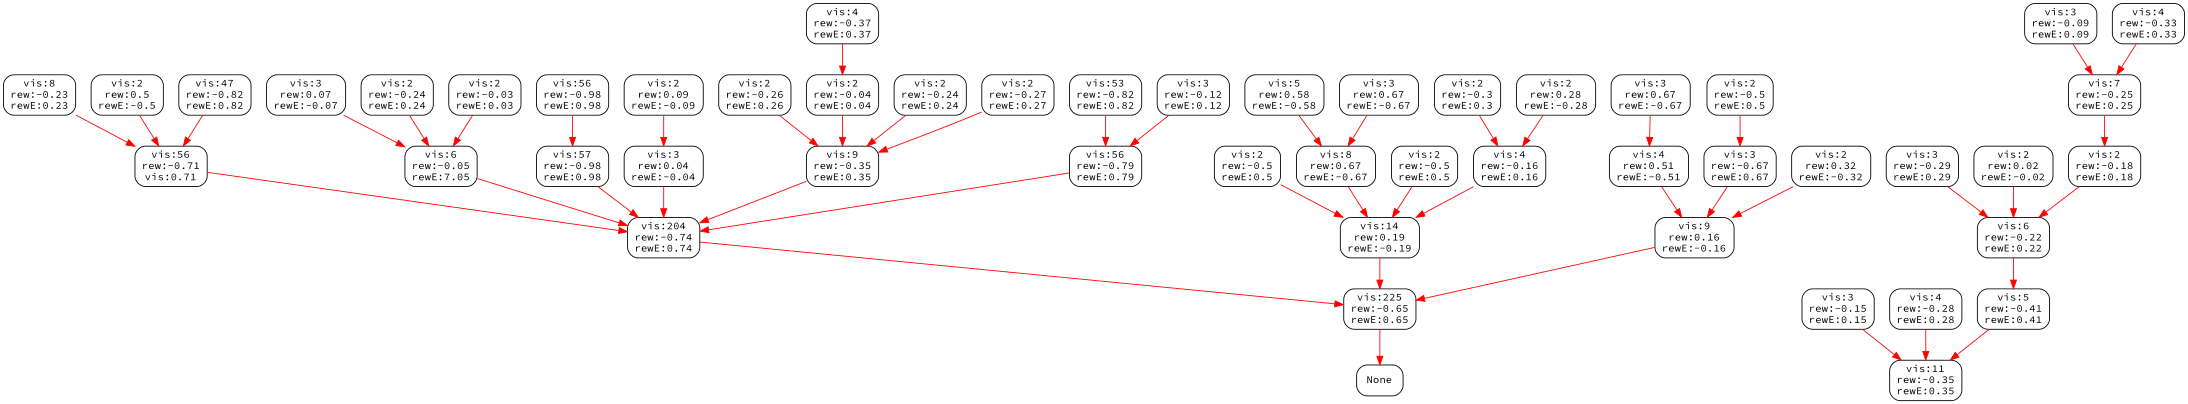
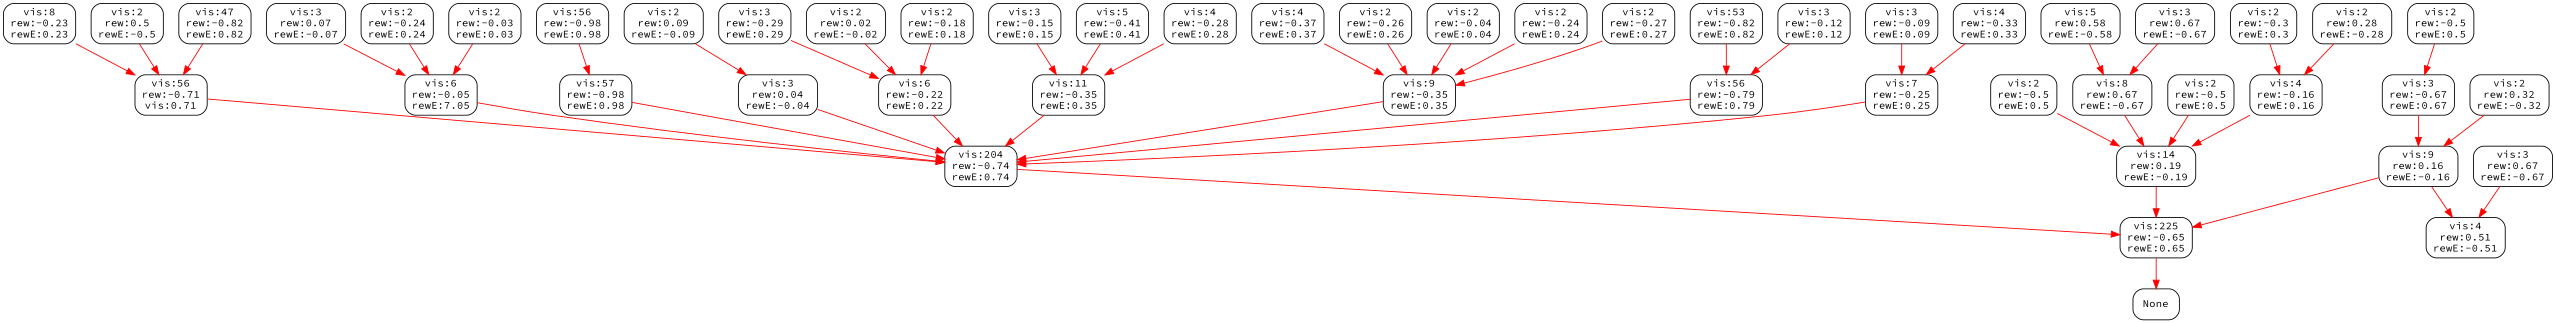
edge "vis:4 rew:-0.37 rewE:0.37" -> "vis:2 rew:-0.04 rewE:0.04": now "vis:4 rew:-0.37 rewE:0.37" -> "vis:9 rew:-0.35 rewE:0.35"
edge "vis:7 rew:-0.25 rewE:0.25" -> "vis:2 rew:-0.18 rewE:0.18": now "vis:7 rew:-0.25 rewE:0.25" -> "vis:204 rew:-0.74 rewE:0.74"
edge "vis:11 rew:-0.35 rewE:0.35" -> "vis:204 rew:-0.74 rewE:0.74": added
edge "vis:4 rew:0.51 rewE:-0.51" -> "vis:9 rew:0.16 rewE:-0.16": reversed
edge "vis:6 rew:-0.22 rewE:0.22" -> "vis:5 rew:-0.41 rewE:0.41": now "vis:6 rew:-0.22 rewE:0.22" -> "vis:204 rew:-0.74 rewE:0.74"
